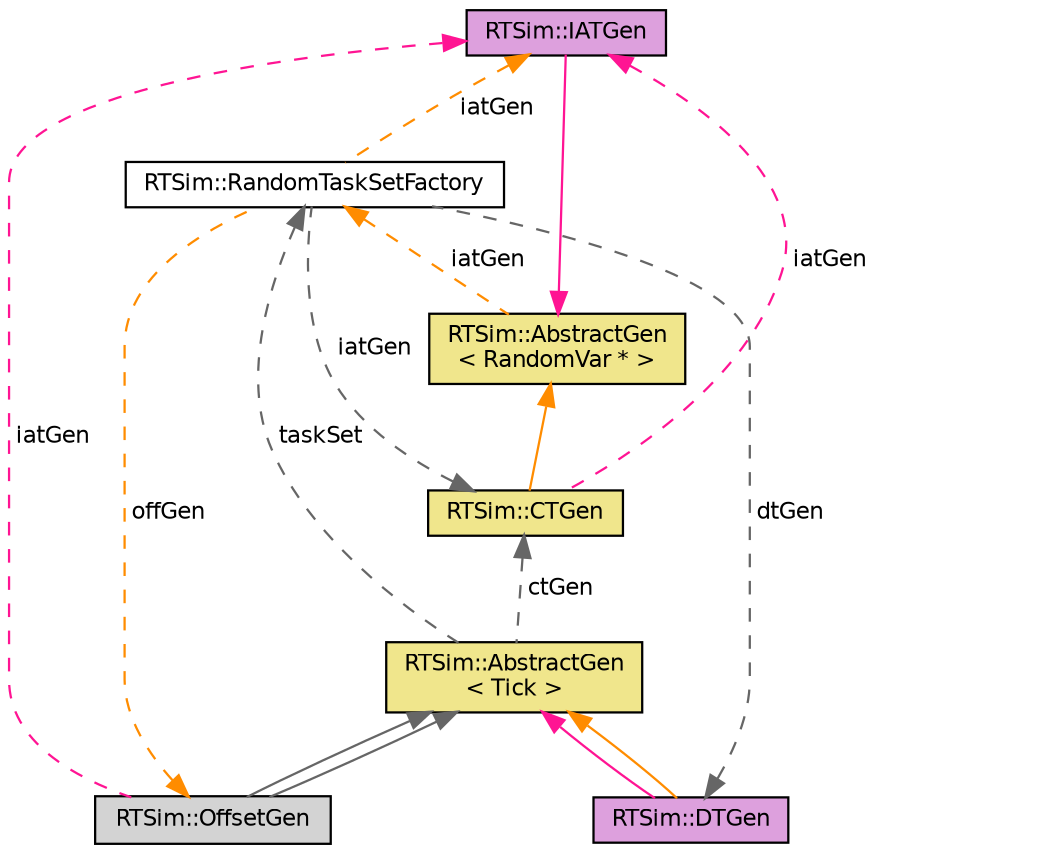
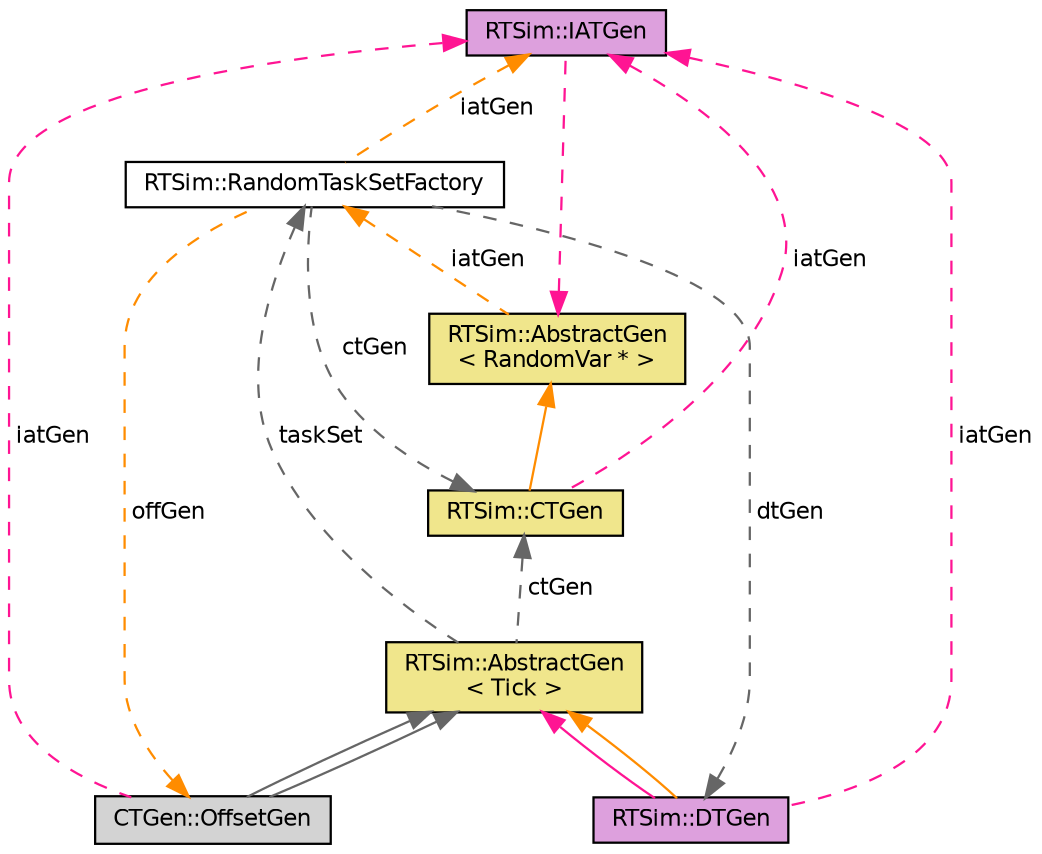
edge "RTSim::IATGen" -> "RTSim::AbstractGen < RandomVar * >": style solid -> dashed
edge "RTSim::RandomTaskSetFactory" -> "RTSim::CTGen": label " iatGen" -> " ctGen"
edge "RTSim::DTGen" -> "RTSim::IATGen": added, label "iatGen"
node "RTSim::OffsetGen": label "RTSim::OffsetGen" -> "CTGen::OffsetGen"
